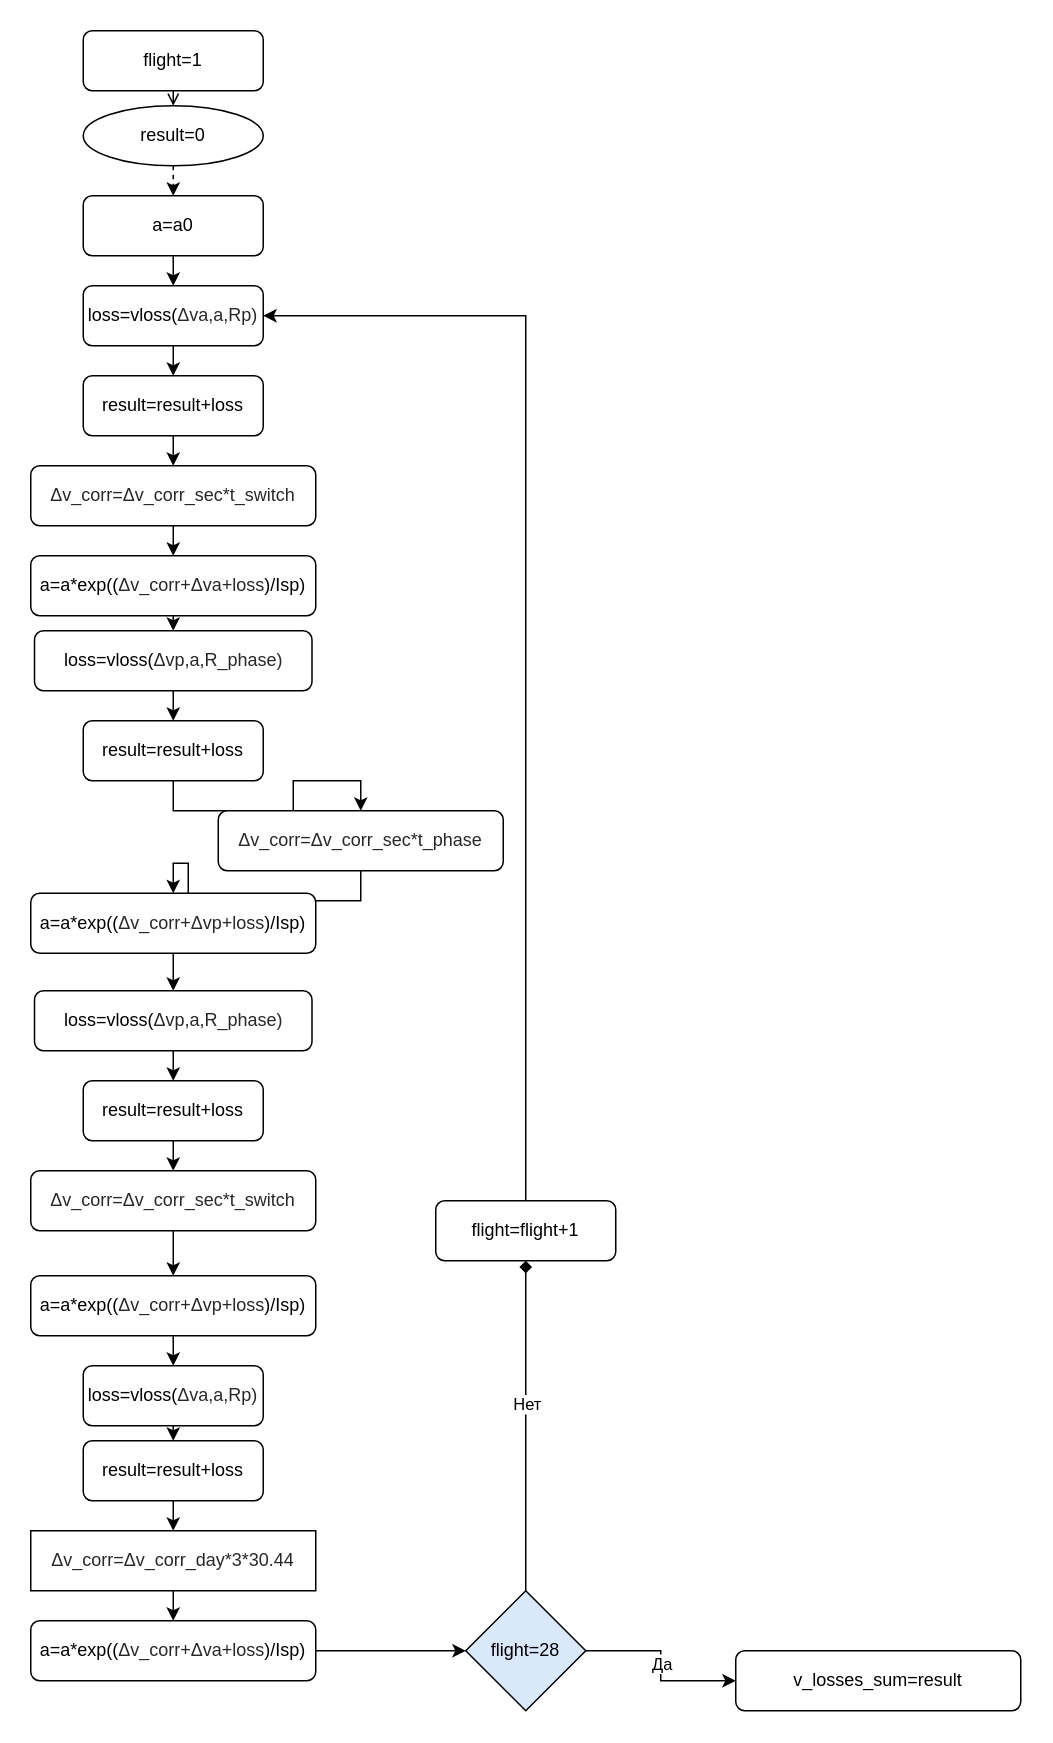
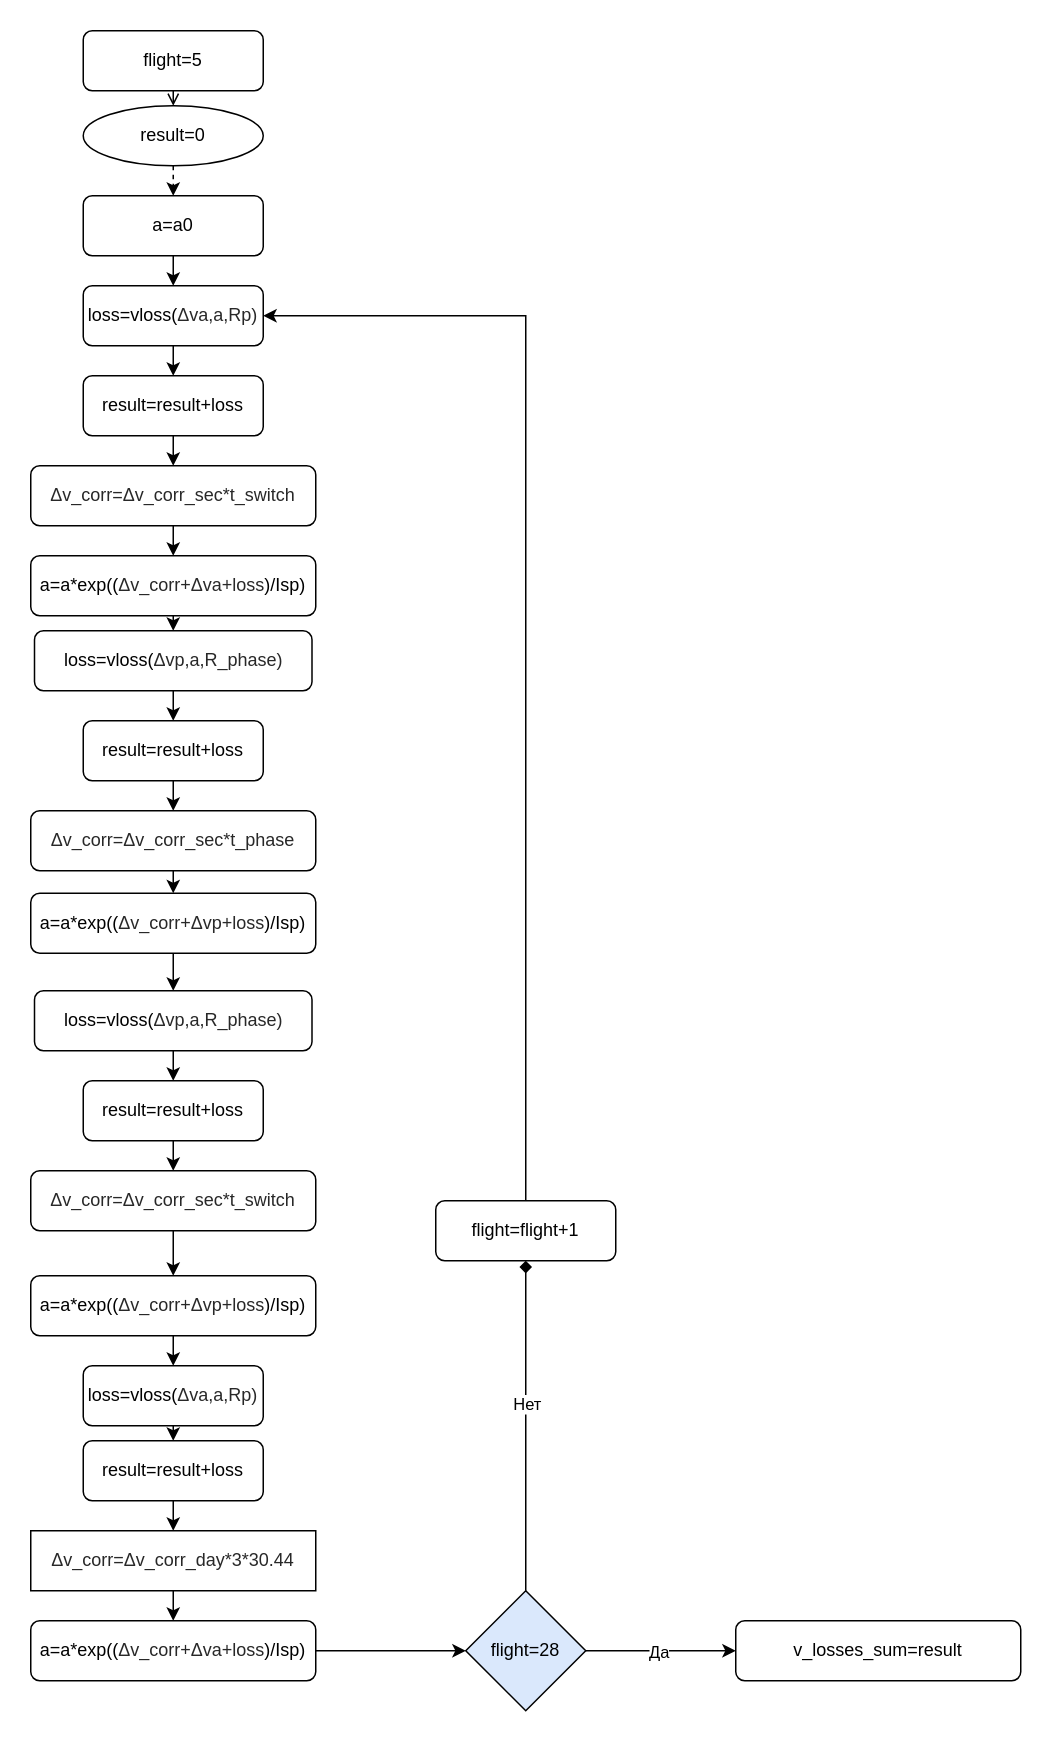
node "flight=1": label "flight=1" -> "flight=5"
node "Δv_corr=Δv_corr_sec*t_phase": moved (361, 841) -> (173, 841)
node "v_losses_sum=result": moved (878, 1681) -> (878, 1651)
